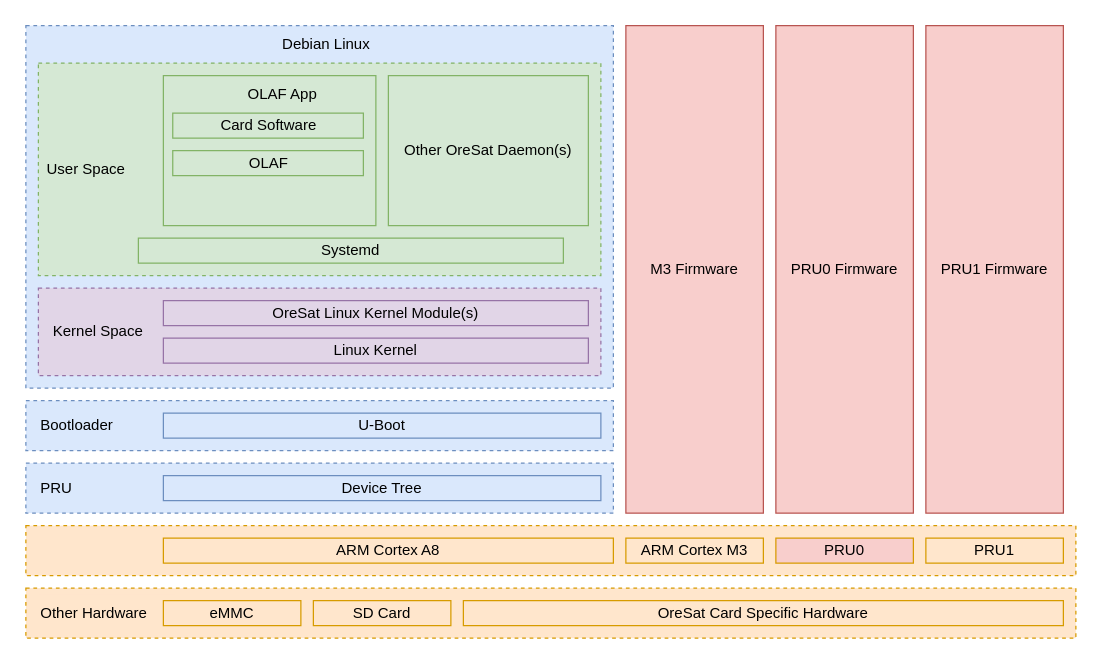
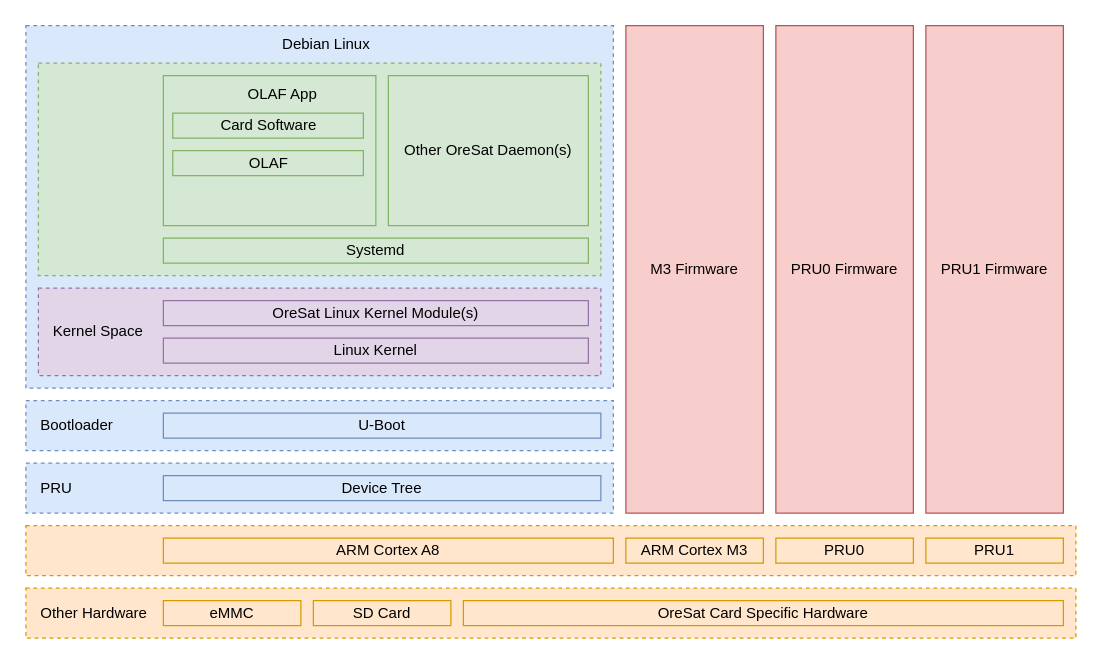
node "User Space": removed
node "Systemd": moved (351, 251) -> (376, 251)
node "PRU0": fillcolor #f8cecc -> #ffe6cc
